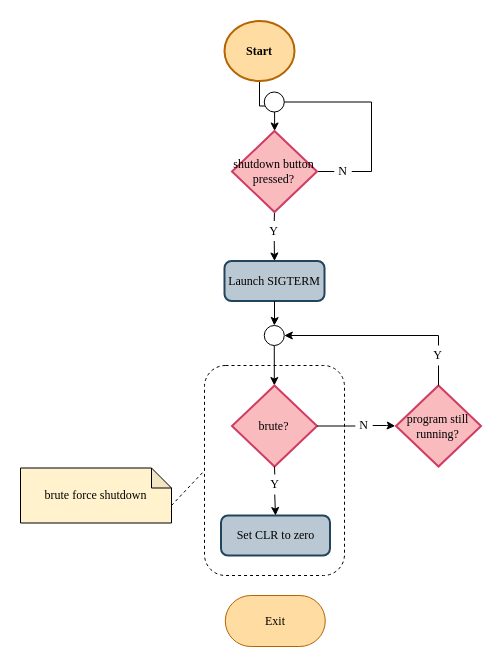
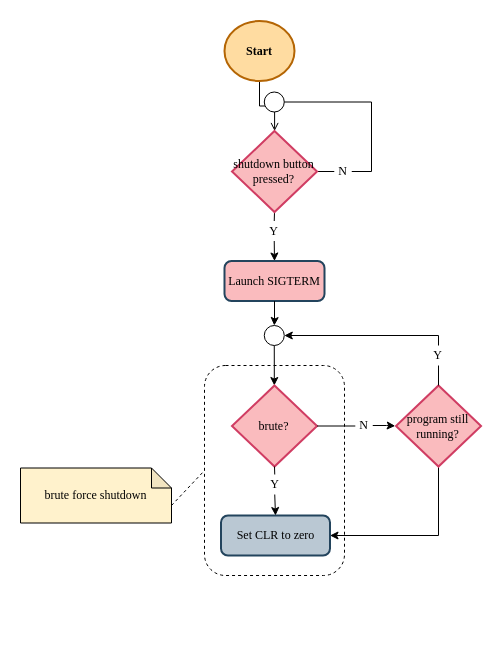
edge "Start" -> "shutdown button pressed?": arrowhead classic -> open
node "Launch SIGTERM": fillcolor #bac8d3 -> #fabbbe
edge "program still running?" -> "Set CLR to zero": added
node "Exit": removed
